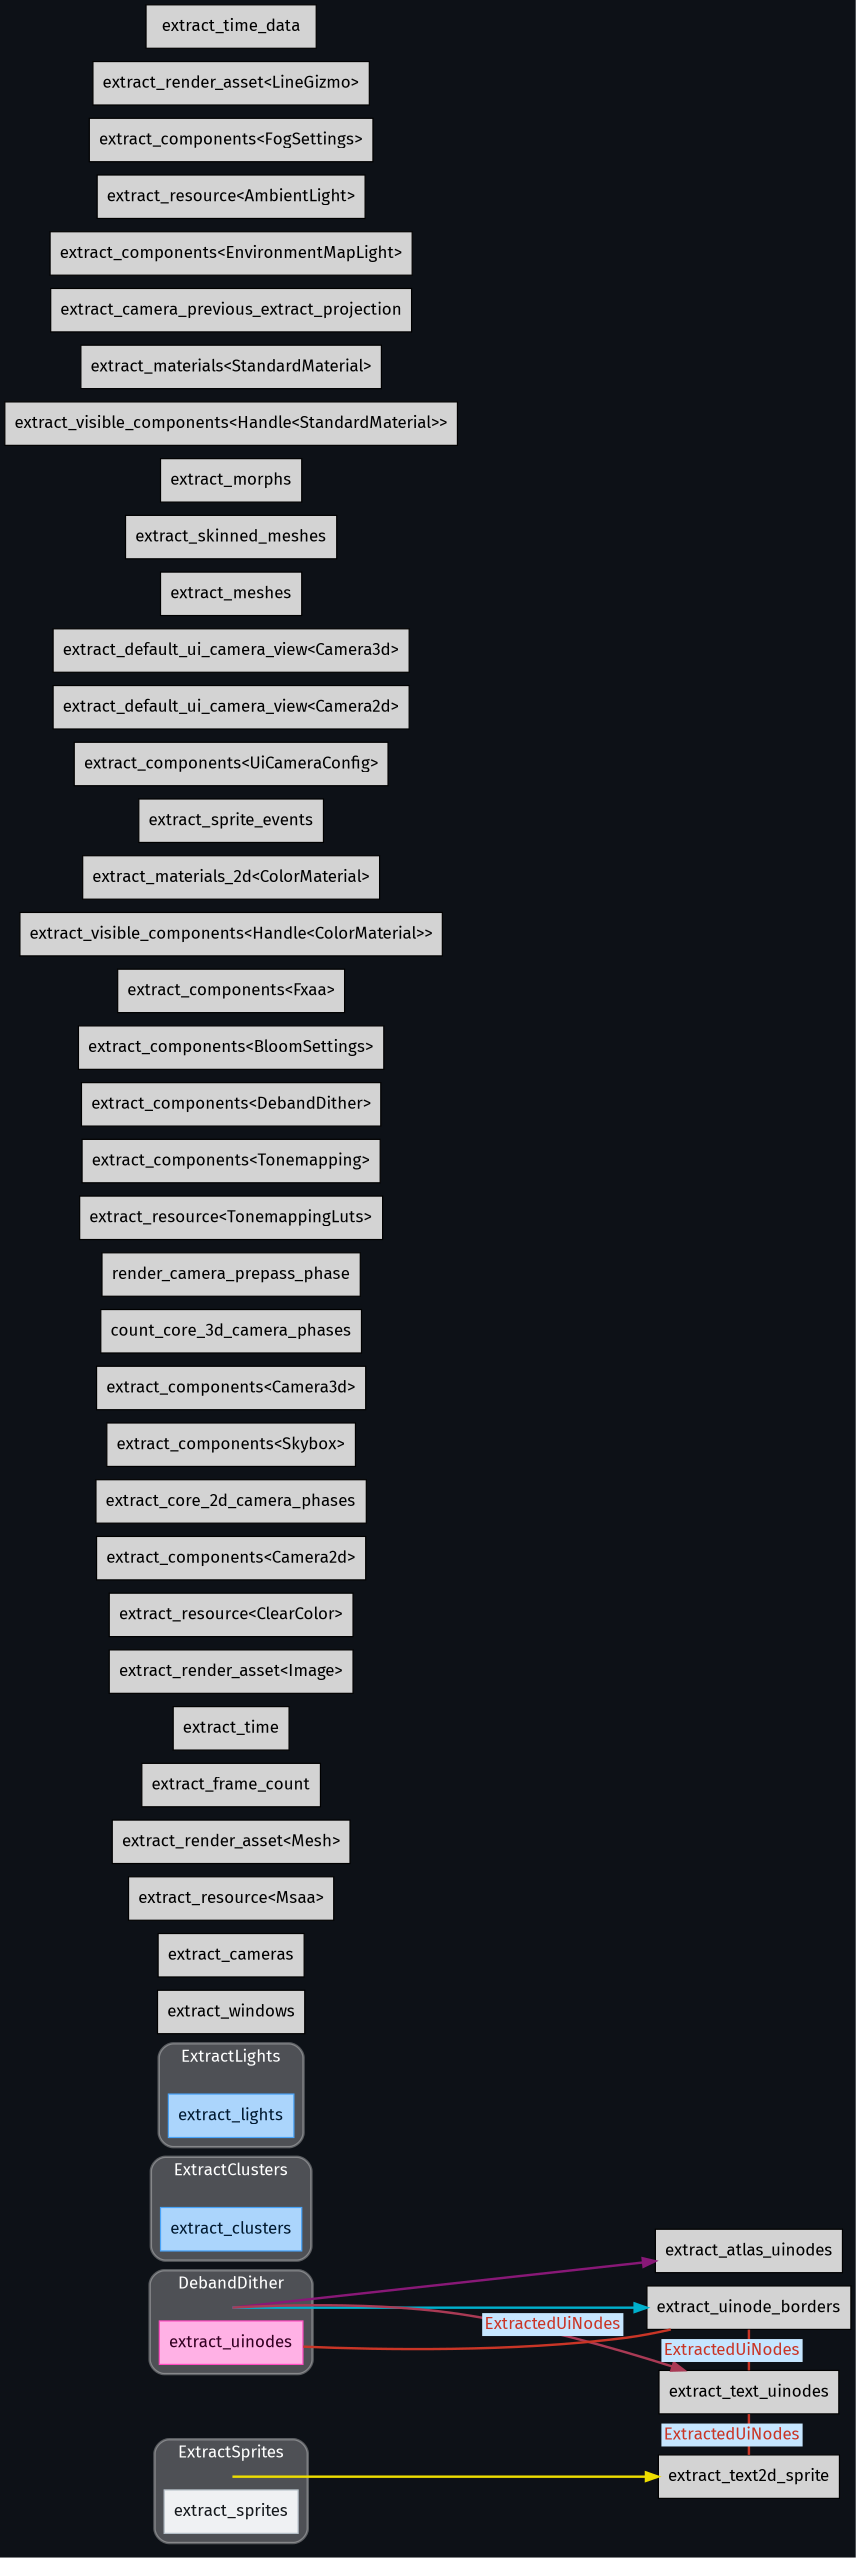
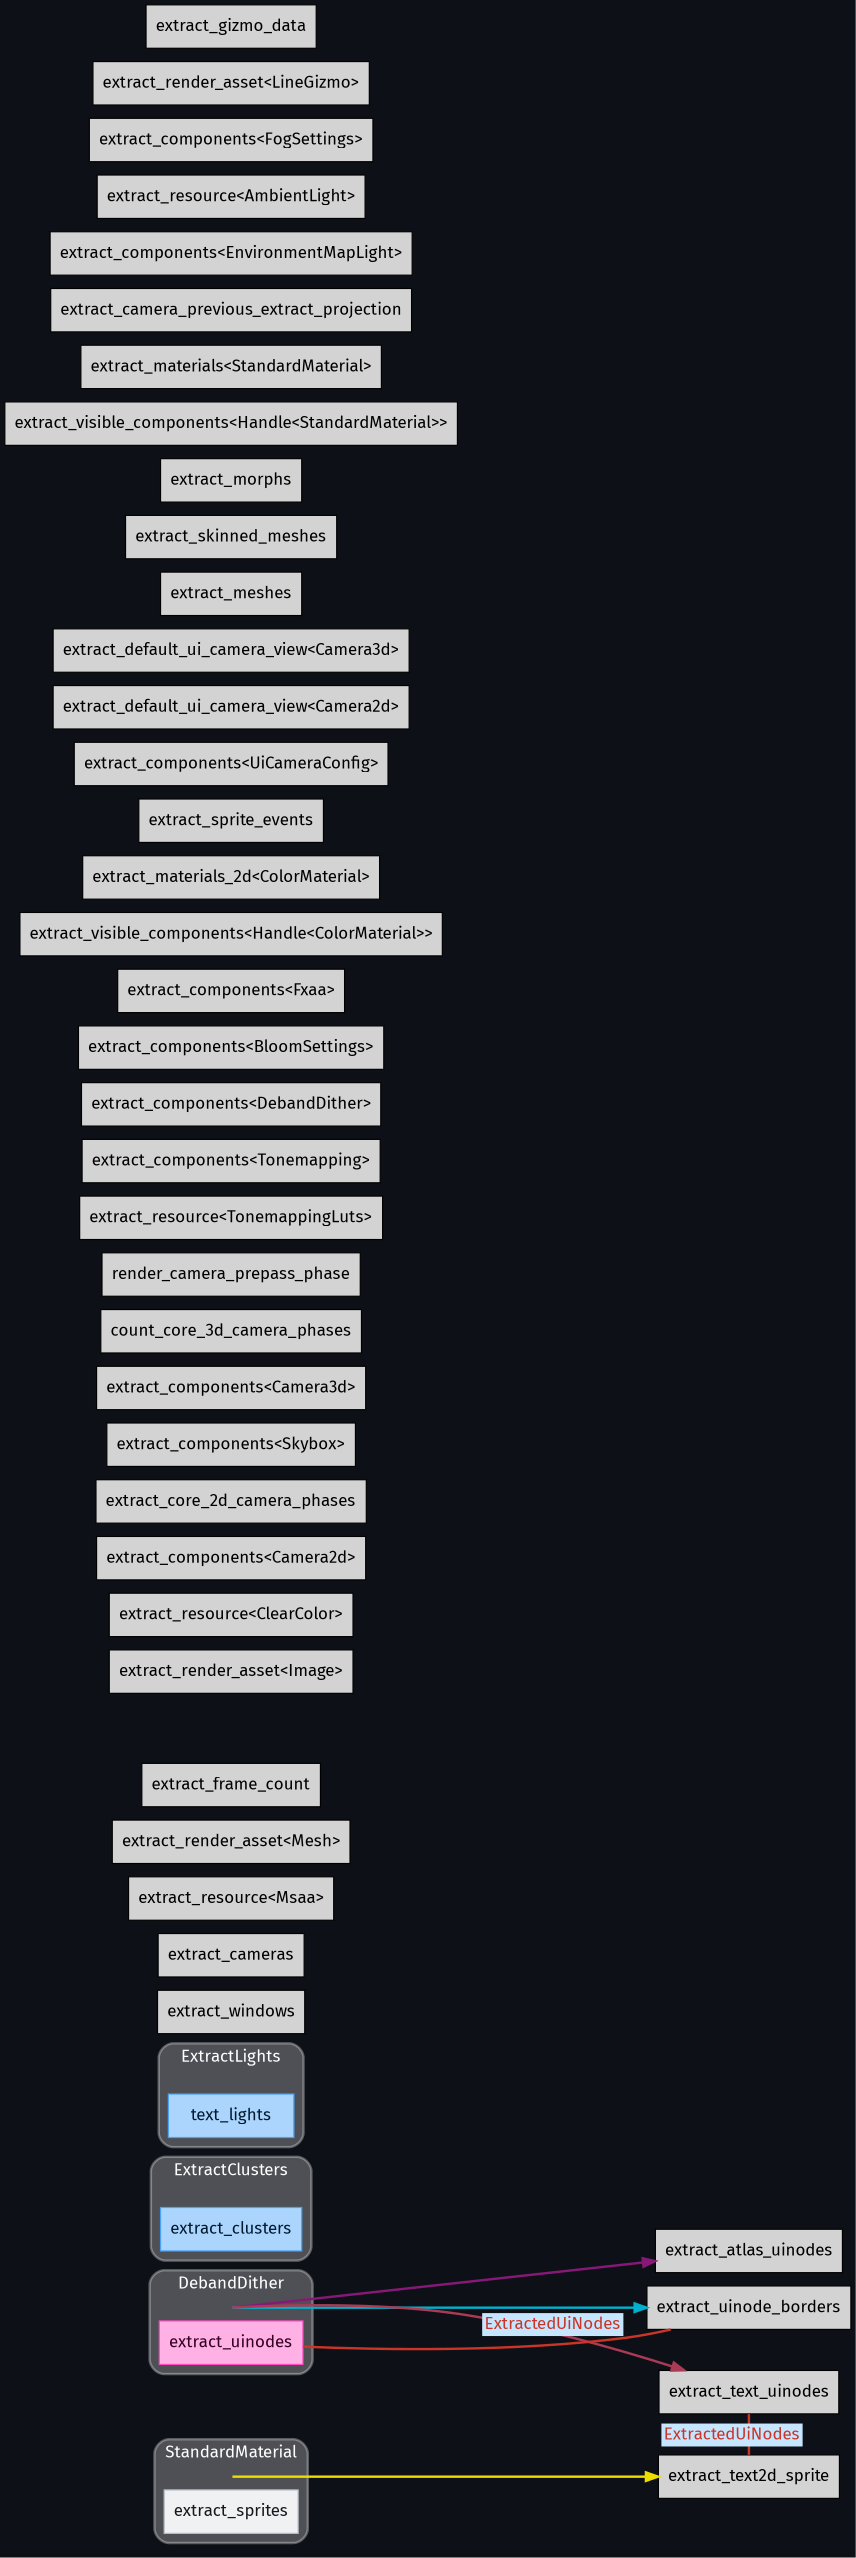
node "extract_time_data": label "extract_time_data" -> "extract_gizmo_data"
node "extract_time": removed
node "extract_lights": label "extract_lights" -> "text_lights"
edge "extract_uinode_borders" -- "extract_text_uinodes": removed, label "ExtractedUiNodes"
cluster "ExtractSprites": label "ExtractSprites" -> "StandardMaterial"
